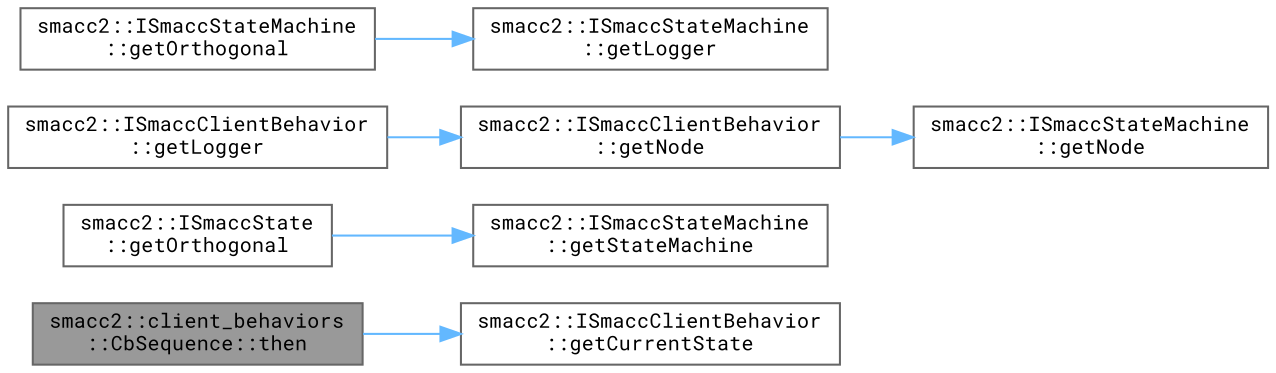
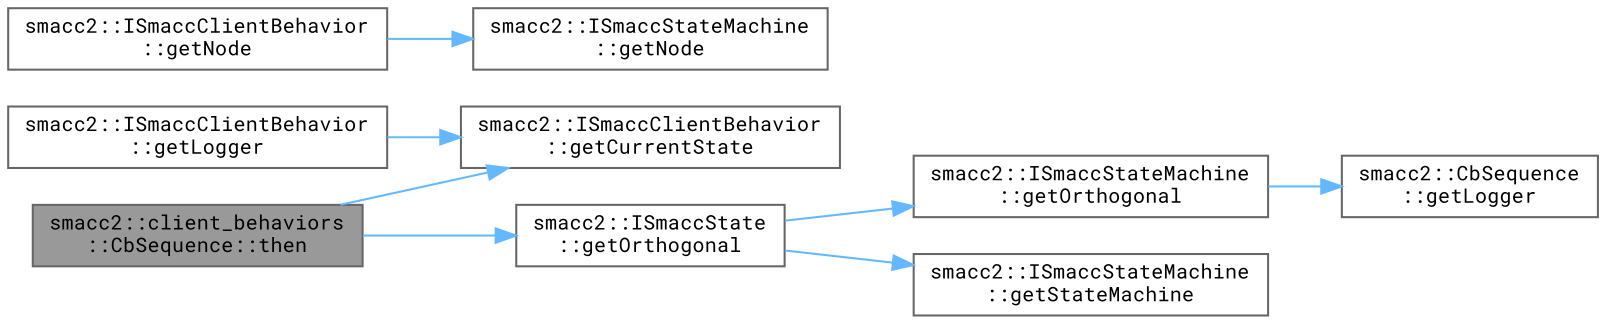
node "smacc2::ISmaccStateMachine ::getLogger": label "smacc2::ISmaccStateMachine ::getLogger" -> "smacc2::CbSequence ::getLogger"
edge "smacc2::ISmaccClientBehavior ::getLogger" -> "smacc2::ISmaccClientBehavior ::getNode": now "smacc2::ISmaccClientBehavior ::getLogger" -> "smacc2::ISmaccClientBehavior ::getCurrentState"
edge "smacc2::ISmaccState ::getOrthogonal" -> "smacc2::ISmaccStateMachine ::getOrthogonal": added
edge "smacc2::client_behaviors ::CbSequence::then" -> "smacc2::ISmaccState ::getOrthogonal": added
